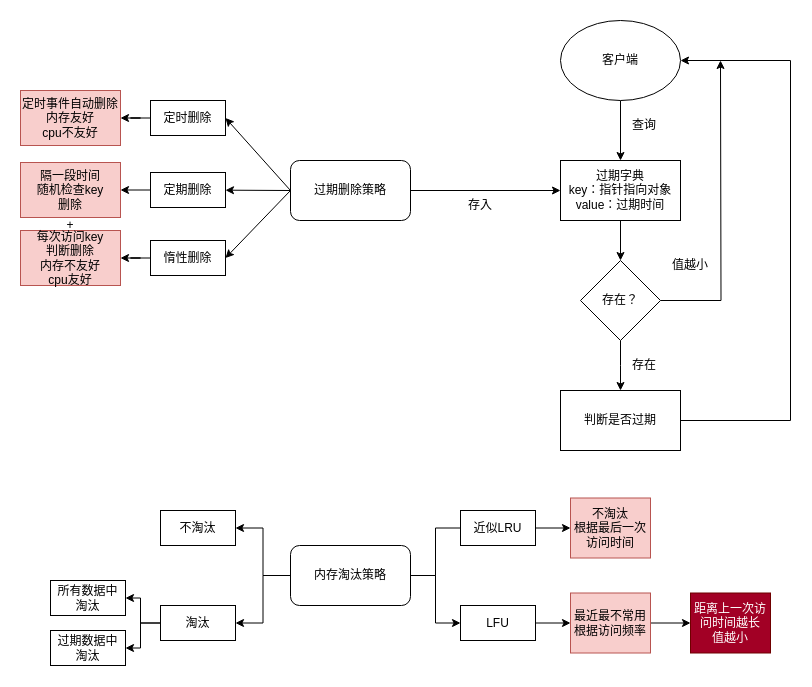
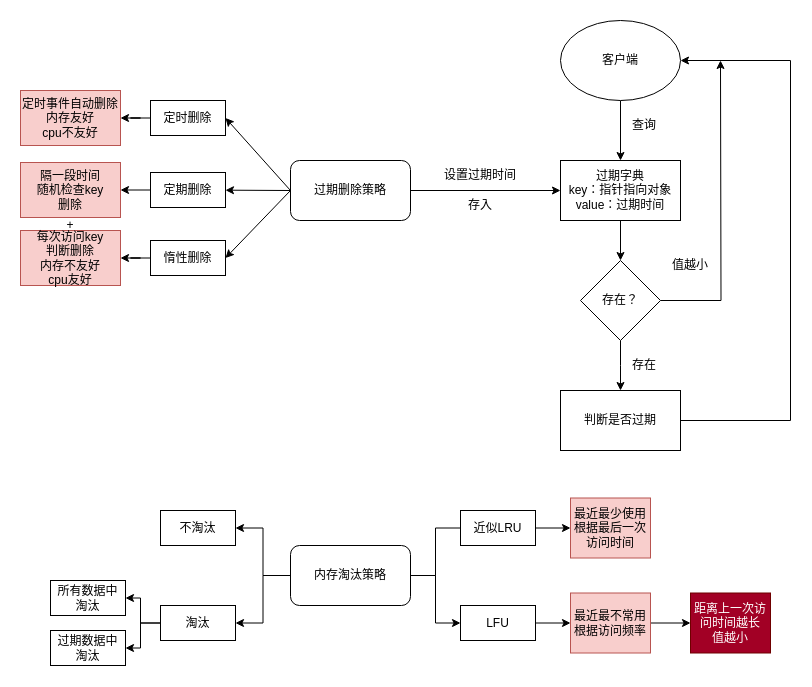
node "设置过期时间": added
node "不淘汰 根据最后一次访问时间": label "不淘汰 根据最后一次访问时间" -> "最近最少使用 根据最后一次访问时间"
